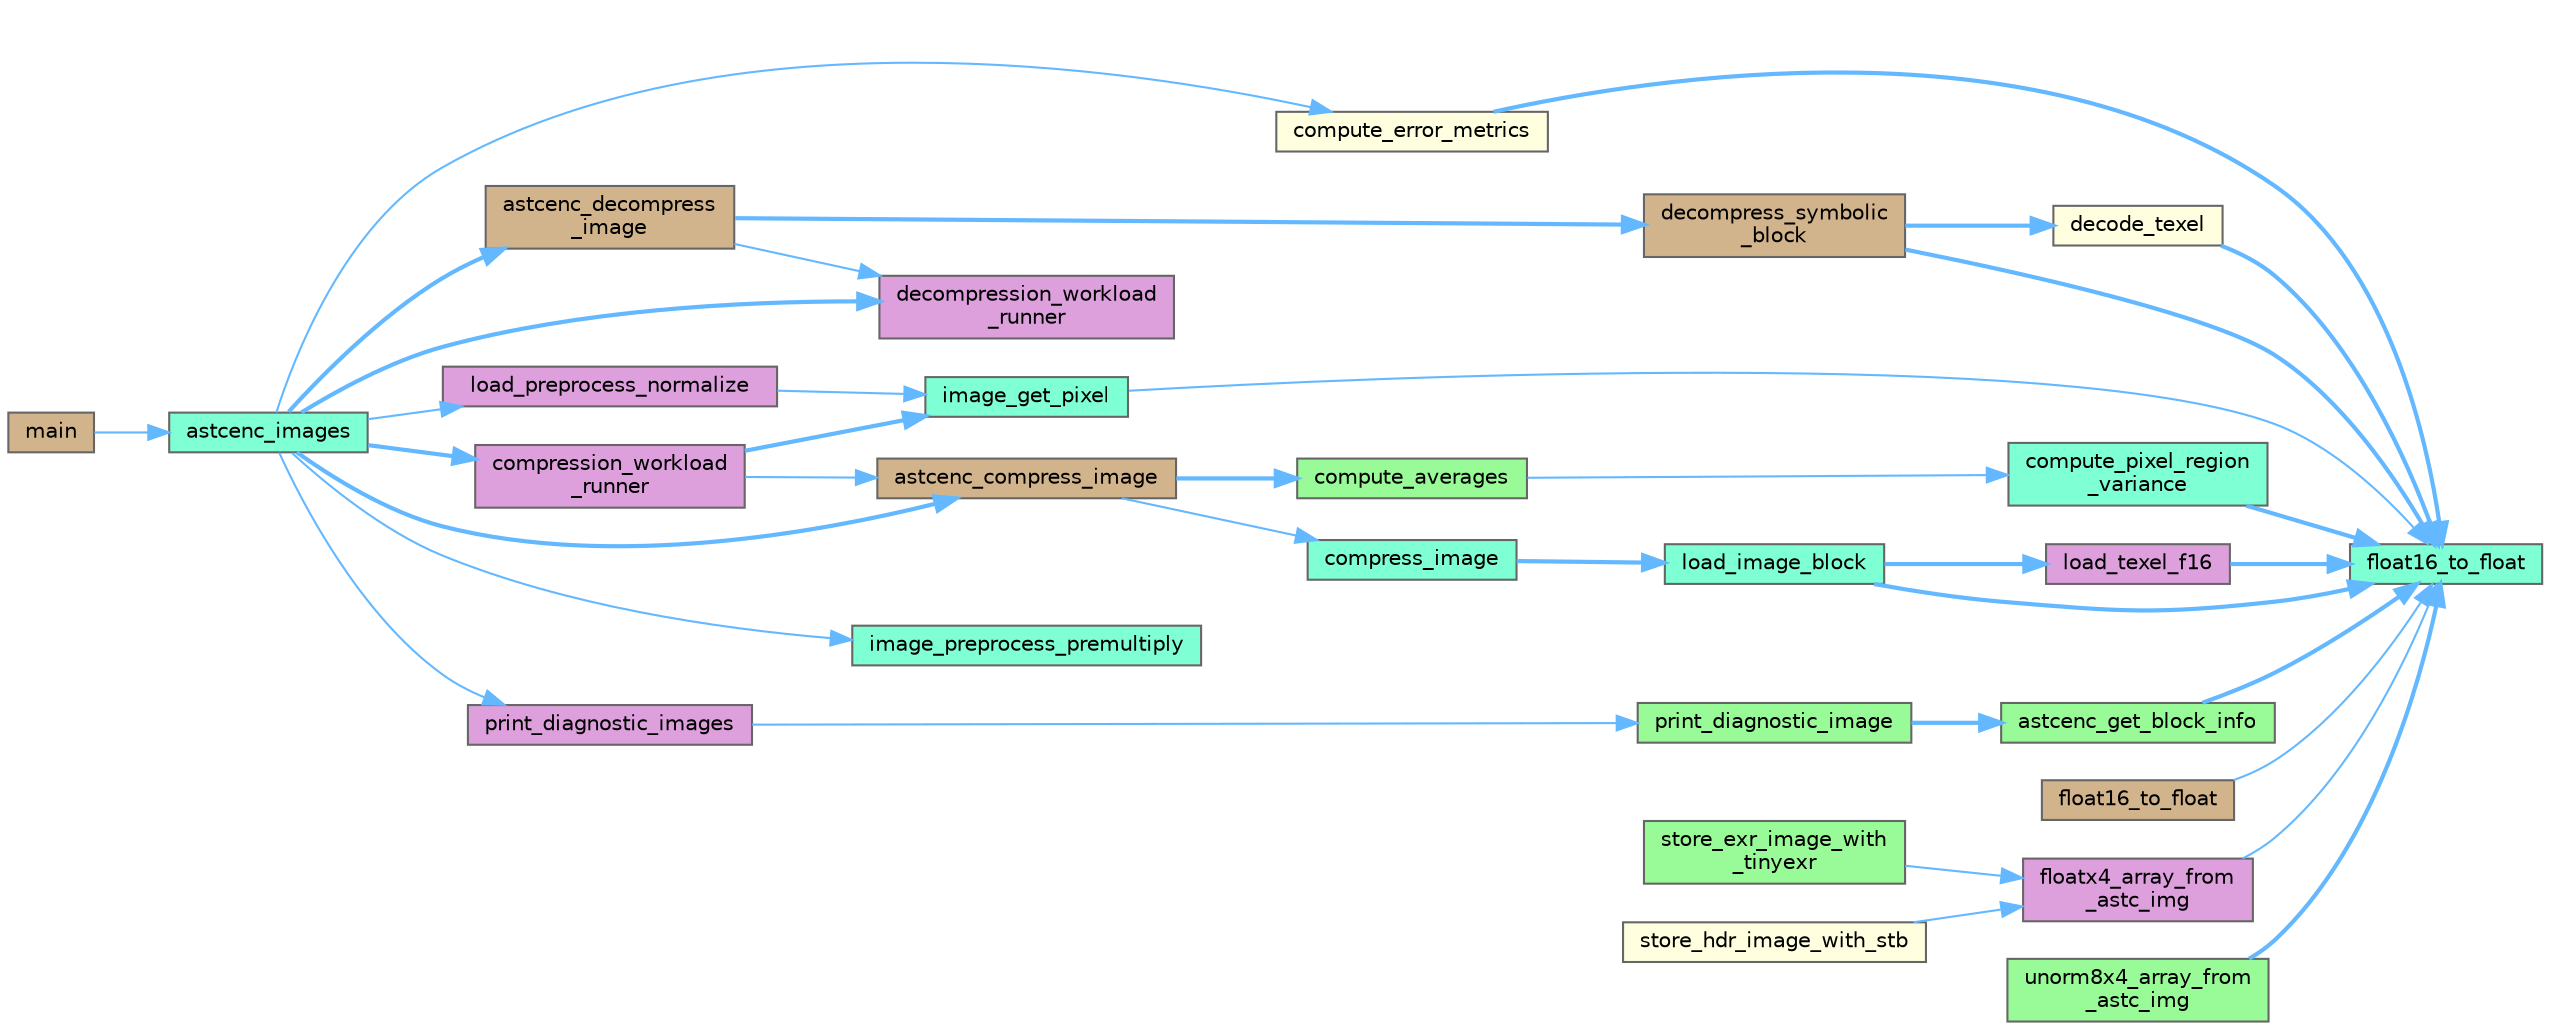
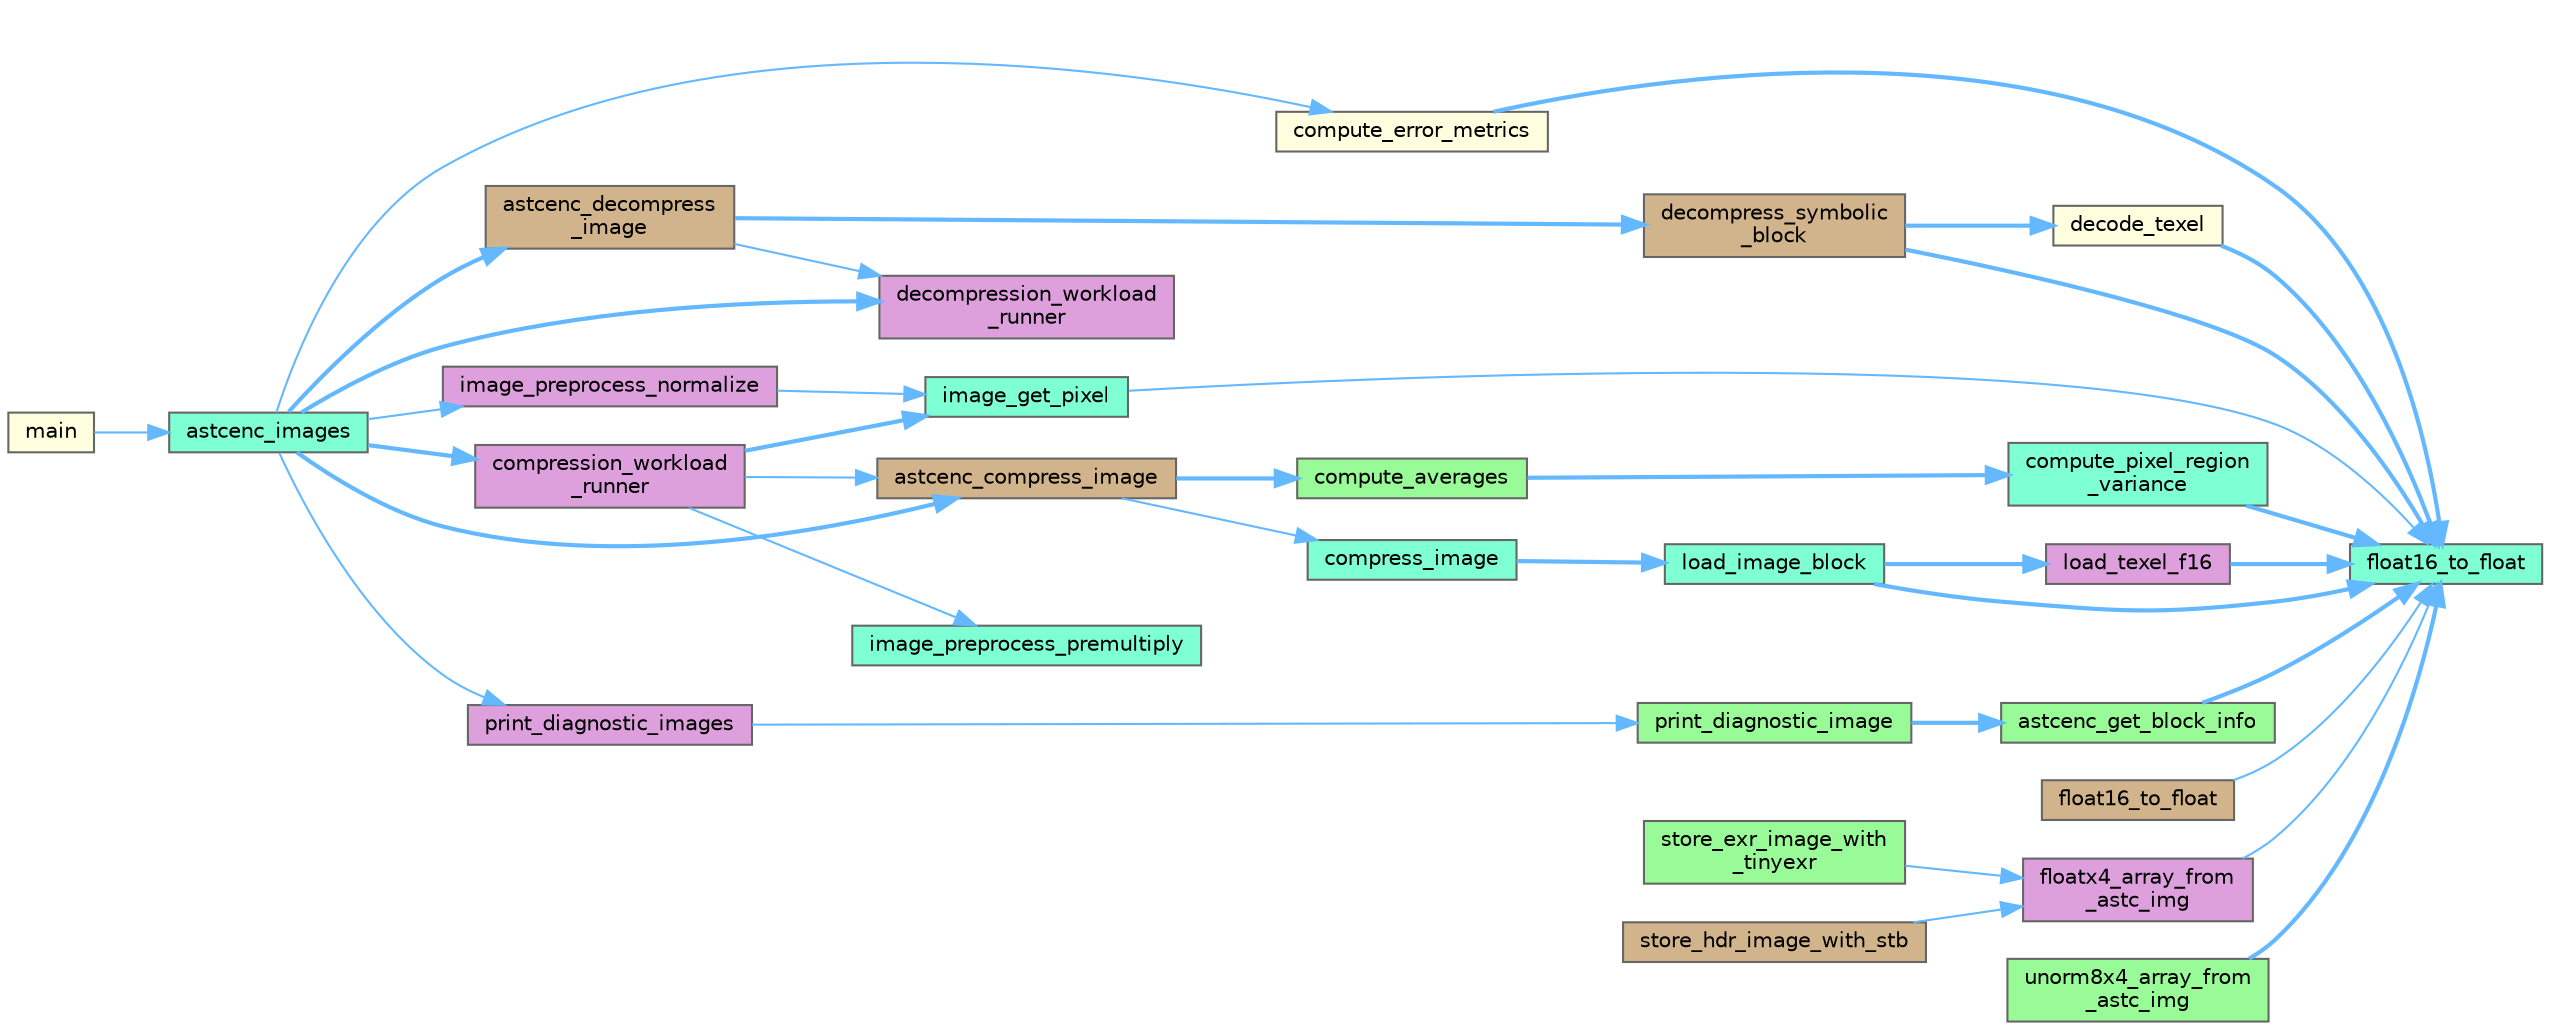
node "load_preprocess_normalize": label "load_preprocess_normalize" -> "image_preprocess_normalize"
node "main": fillcolor tan -> lightyellow
edge "compute_averages" -> "compute_pixel_region _variance": style solid -> bold
edge "astcenc_images" -> "image_preprocess_premultiply": now "compression_workload _runner" -> "image_preprocess_premultiply"
node "store_hdr_image_with_stb": fillcolor lightyellow -> tan
